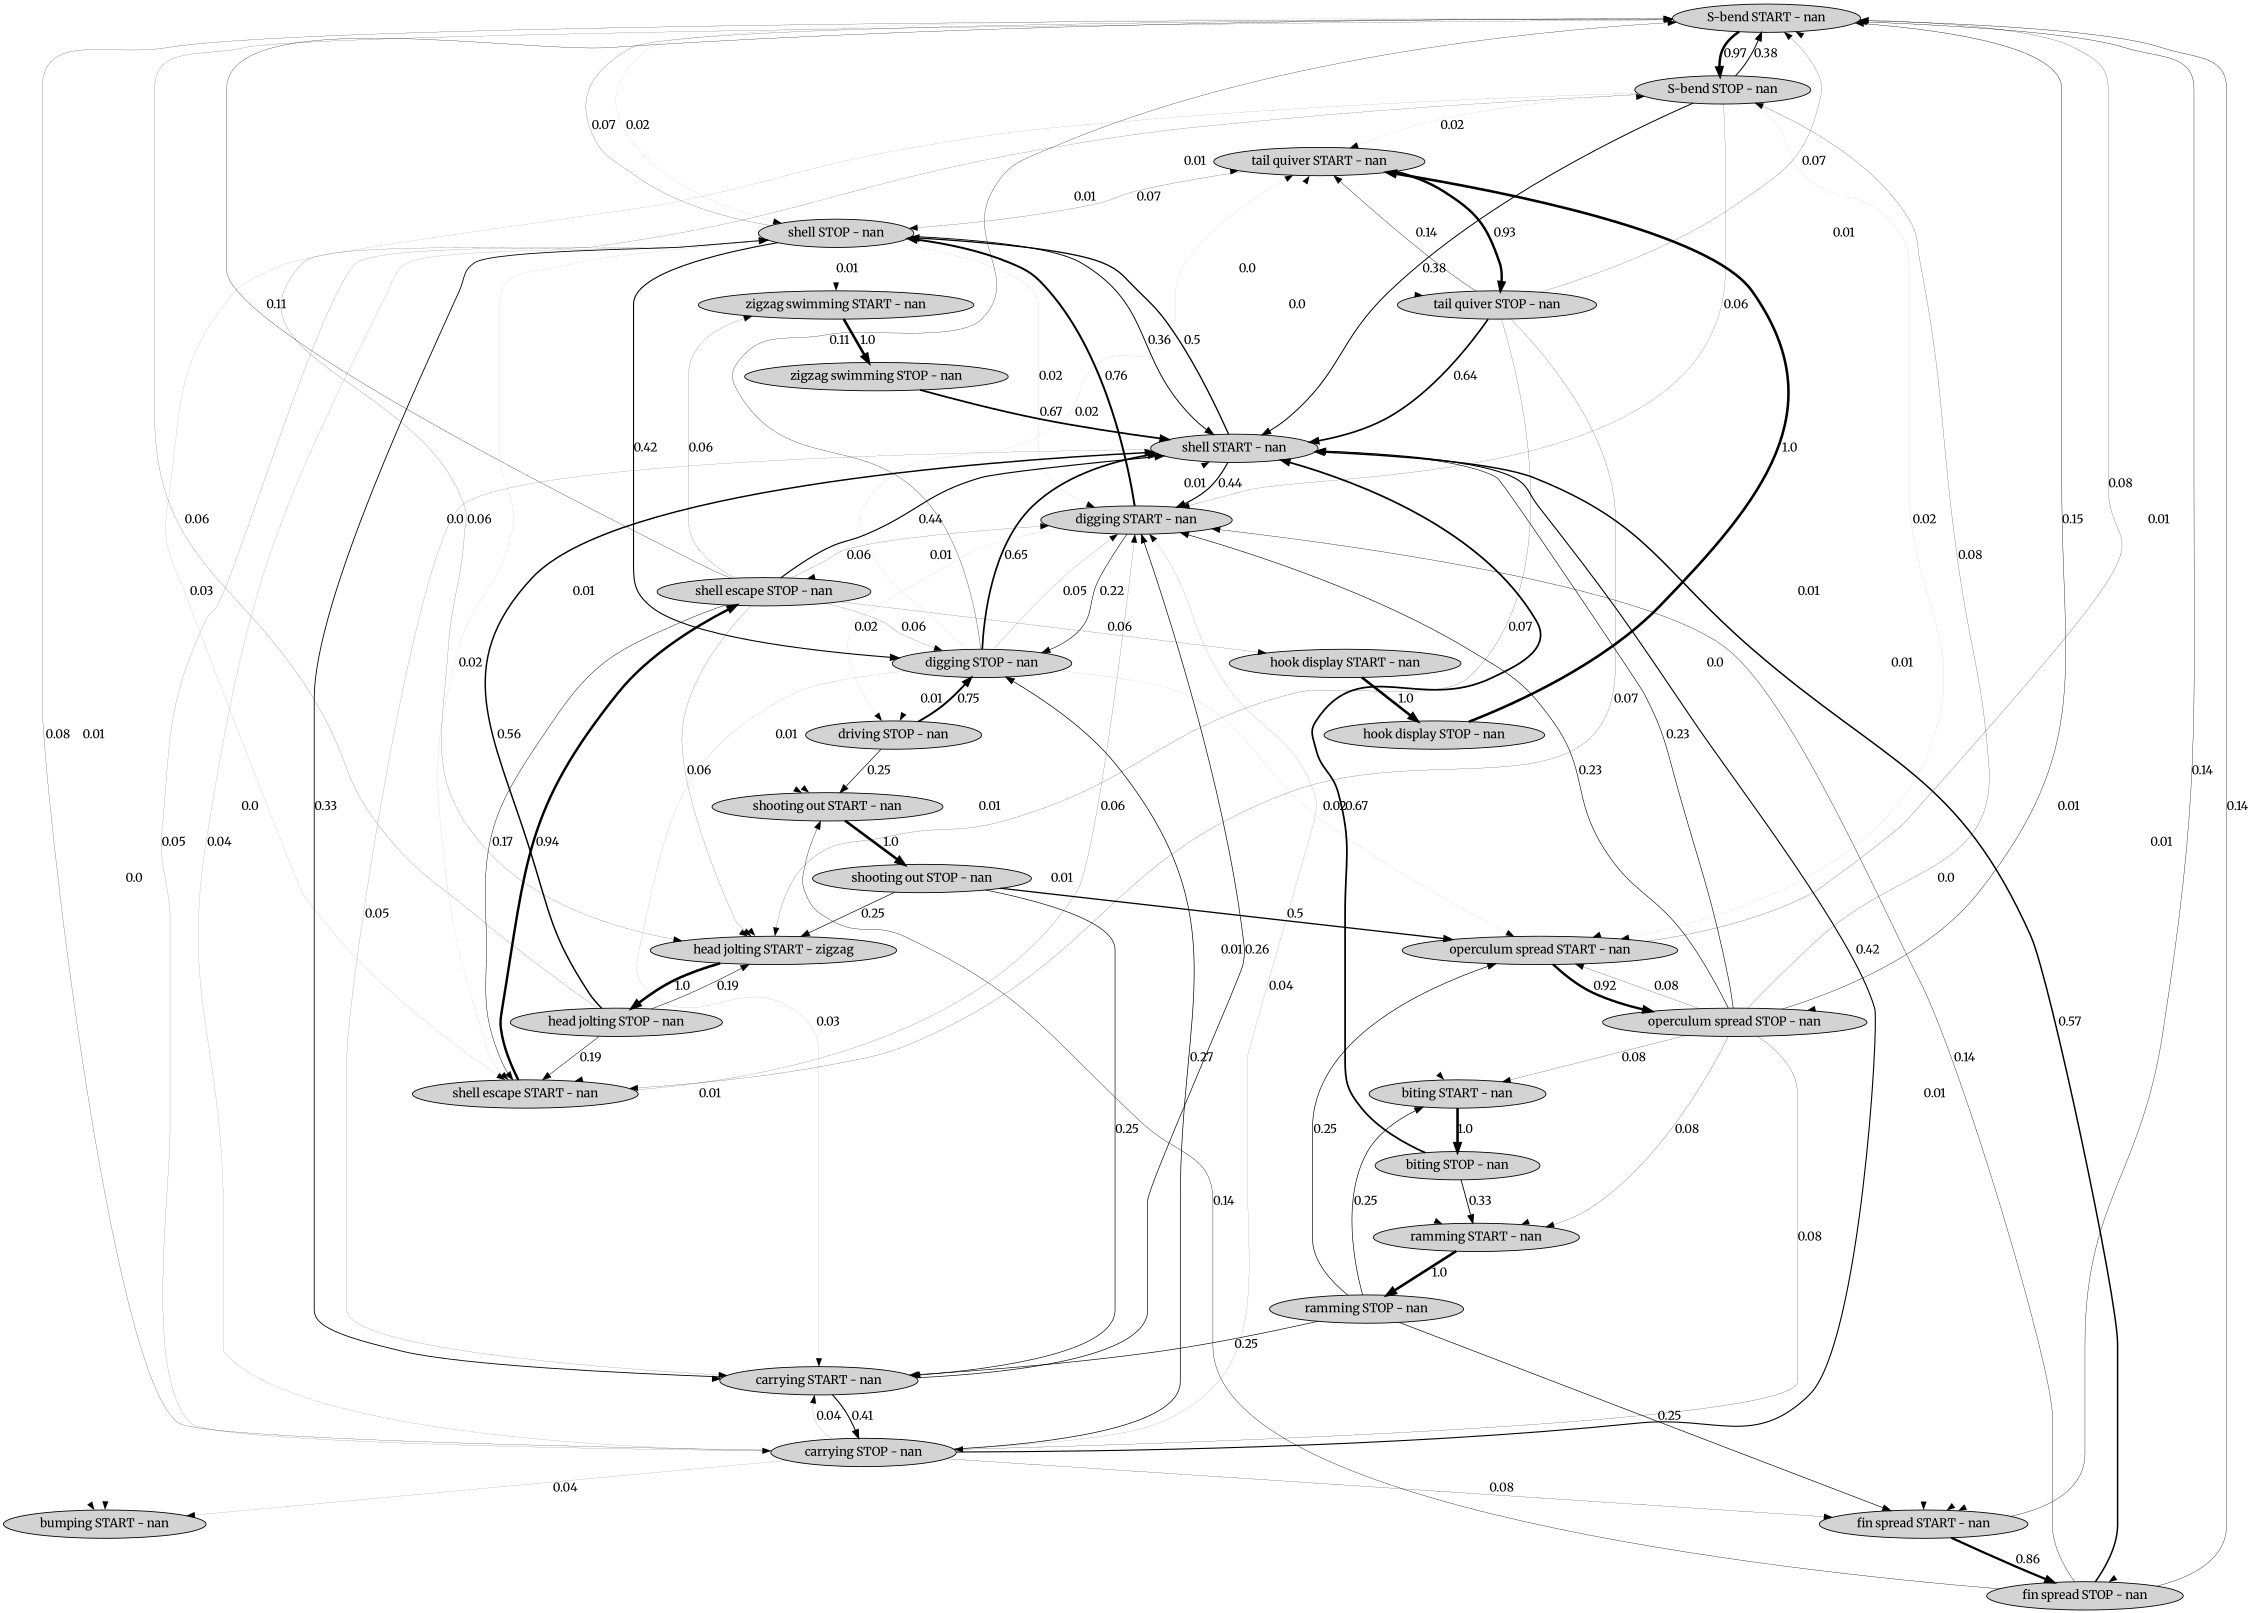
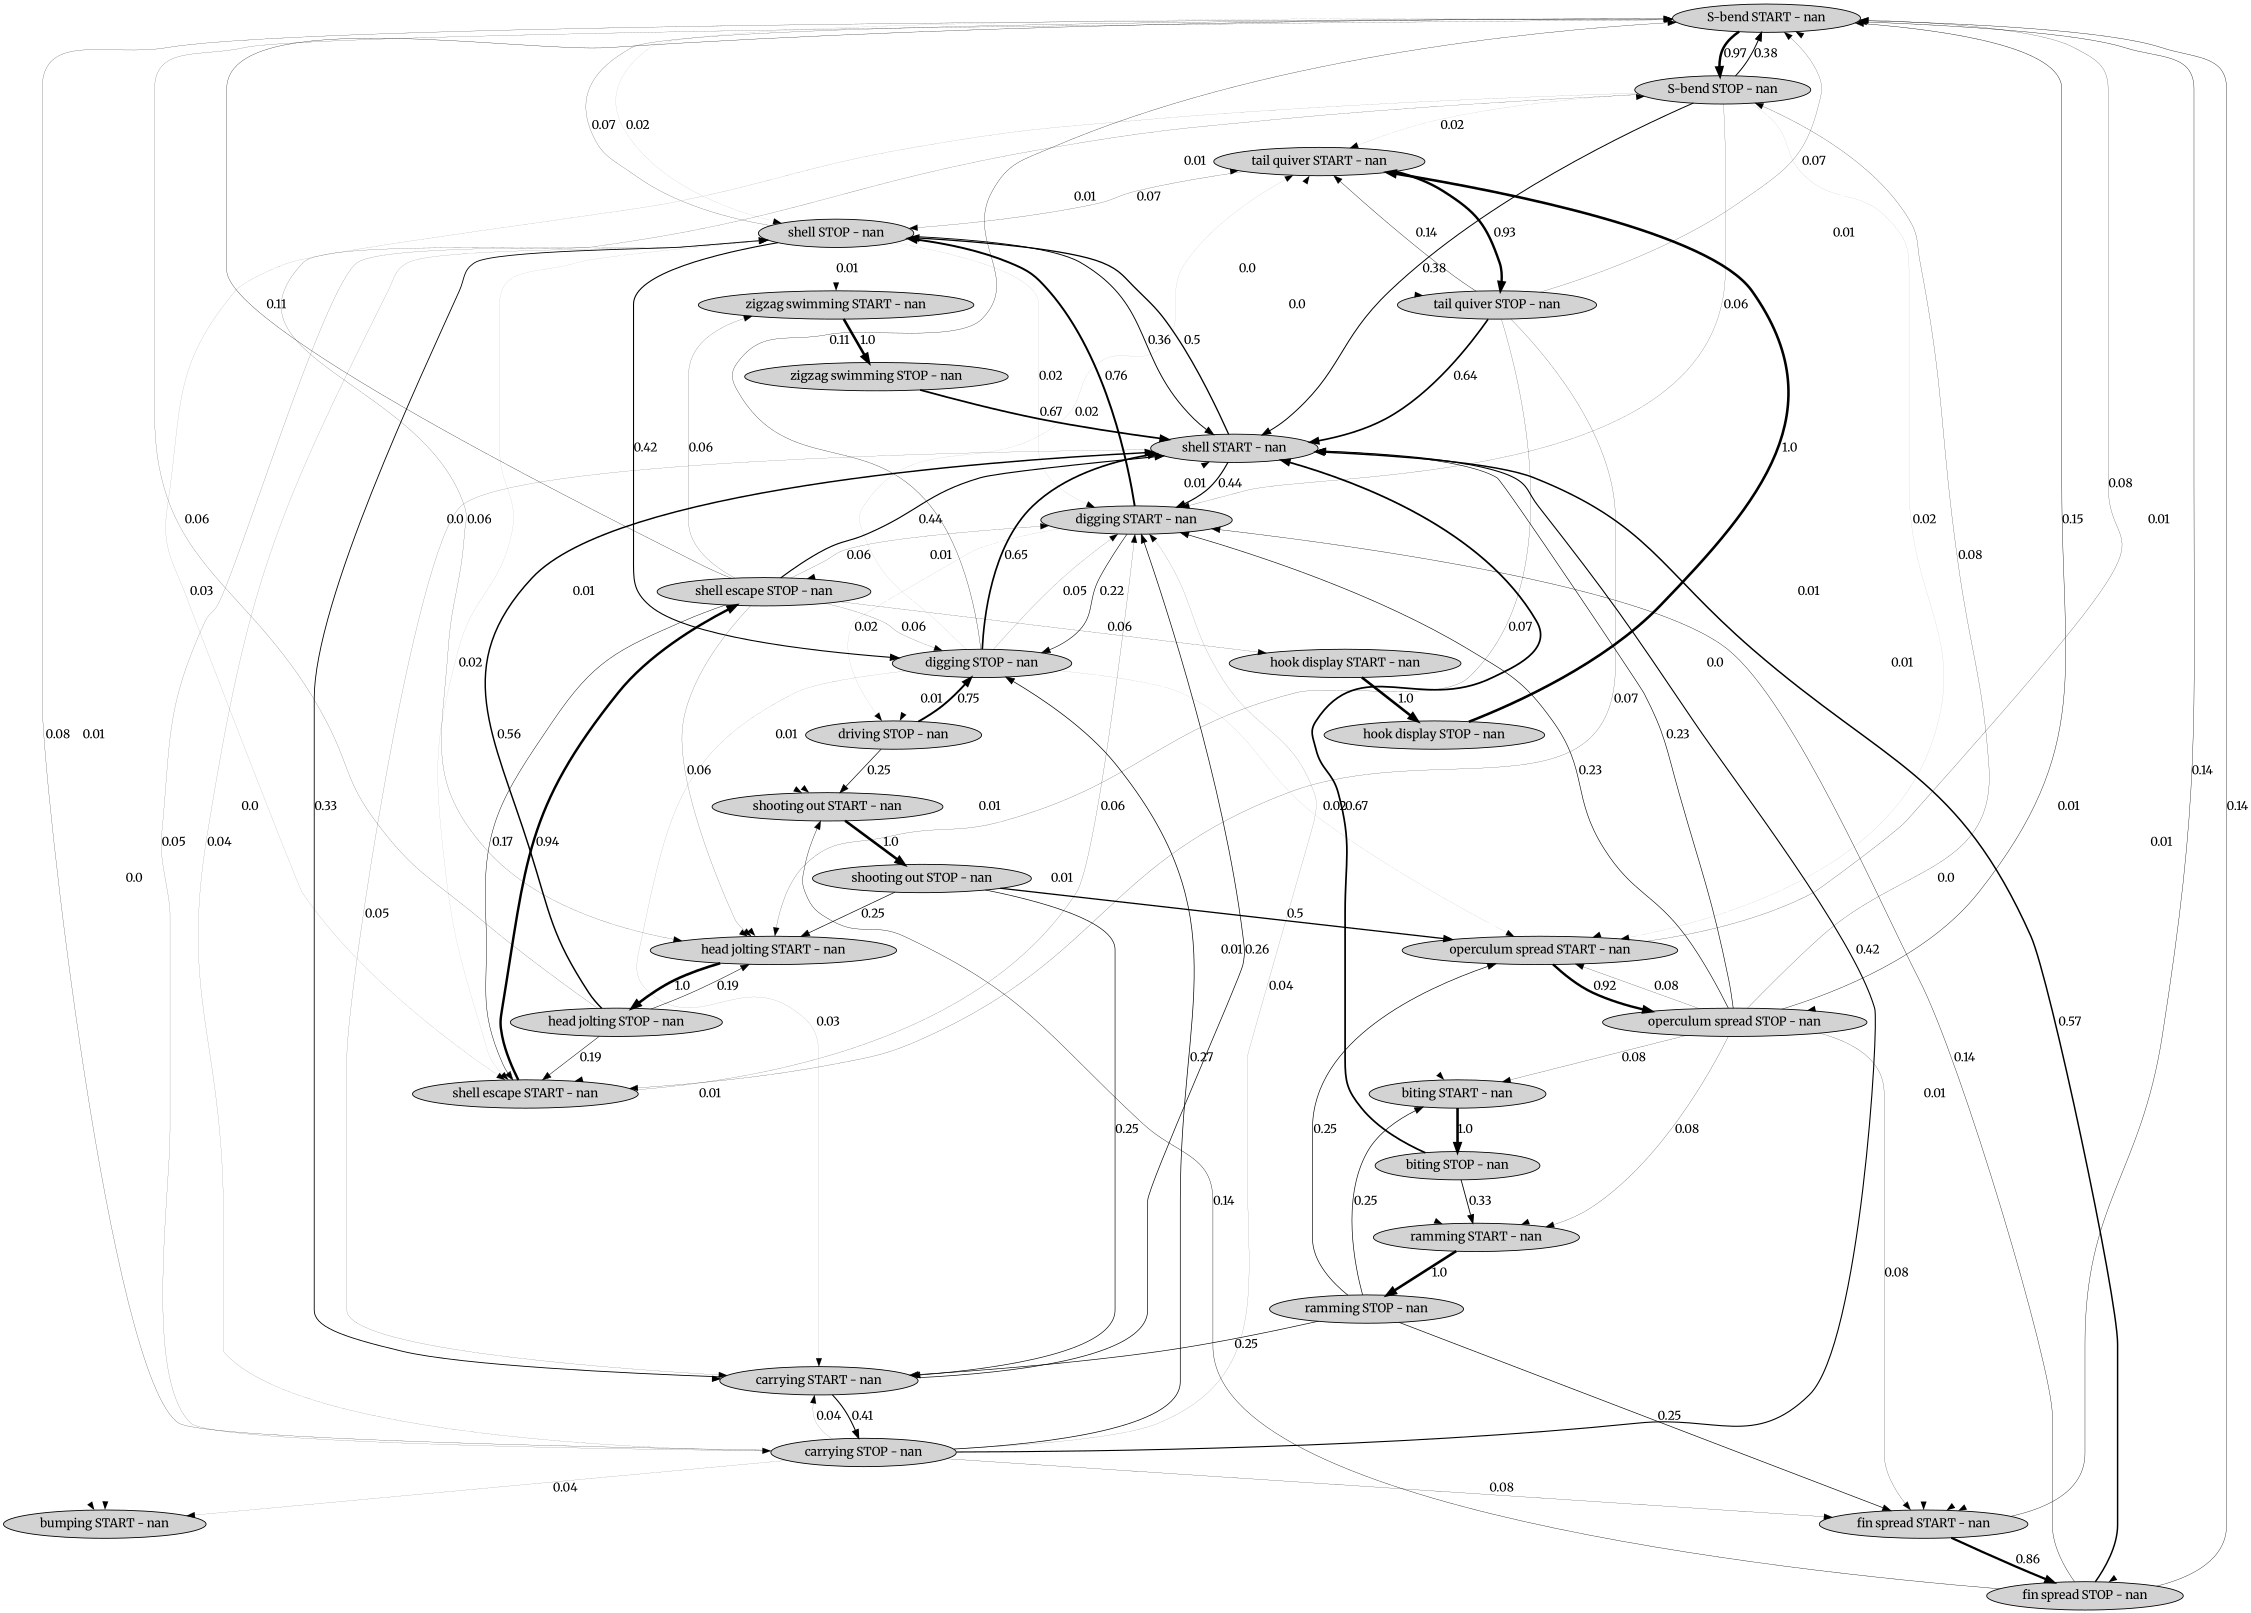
node "head jolting START - zigzag": label "head jolting START - zigzag" -> "head jolting START - nan"
edge "operculum spread STOP - nan" -> "carrying STOP - nan": now "operculum spread STOP - nan" -> "fin spread START - nan"
